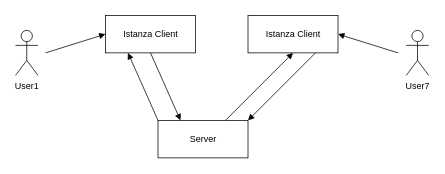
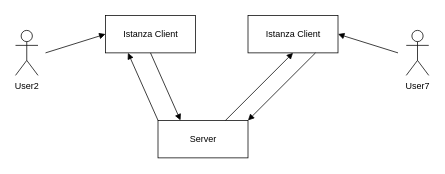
node "User1": label "User1" -> "User2"
